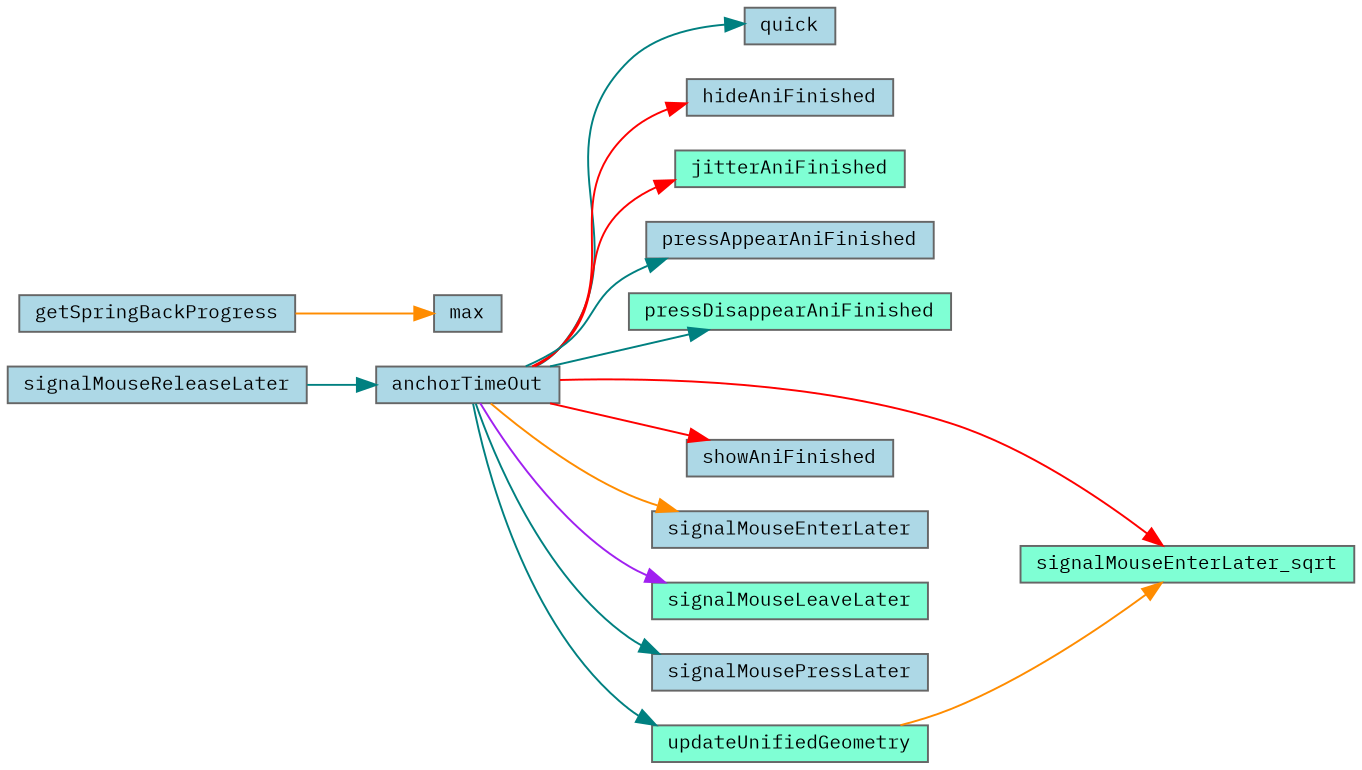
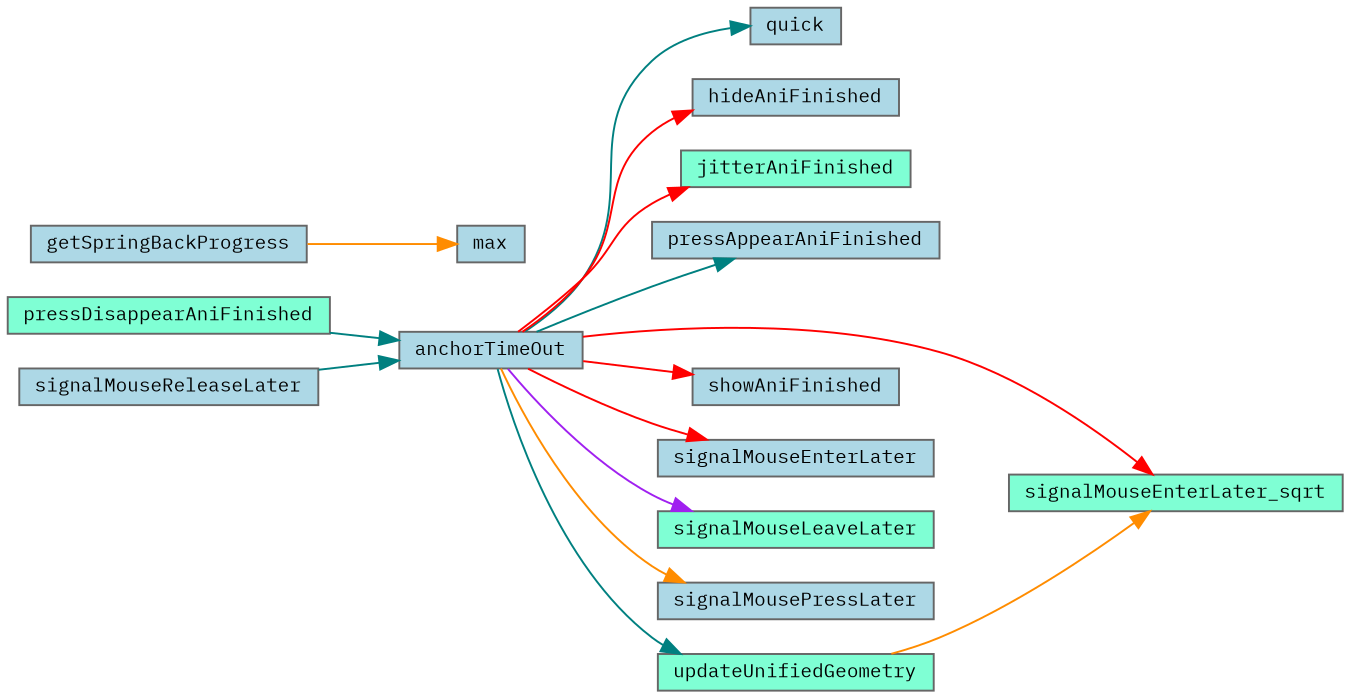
edge "anchorTimeOut" -> "pressDisappearAniFinished": reversed
edge "anchorTimeOut" -> "signalMouseEnterLater": color darkorange -> red
edge "anchorTimeOut" -> "signalMousePressLater": color teal -> darkorange
